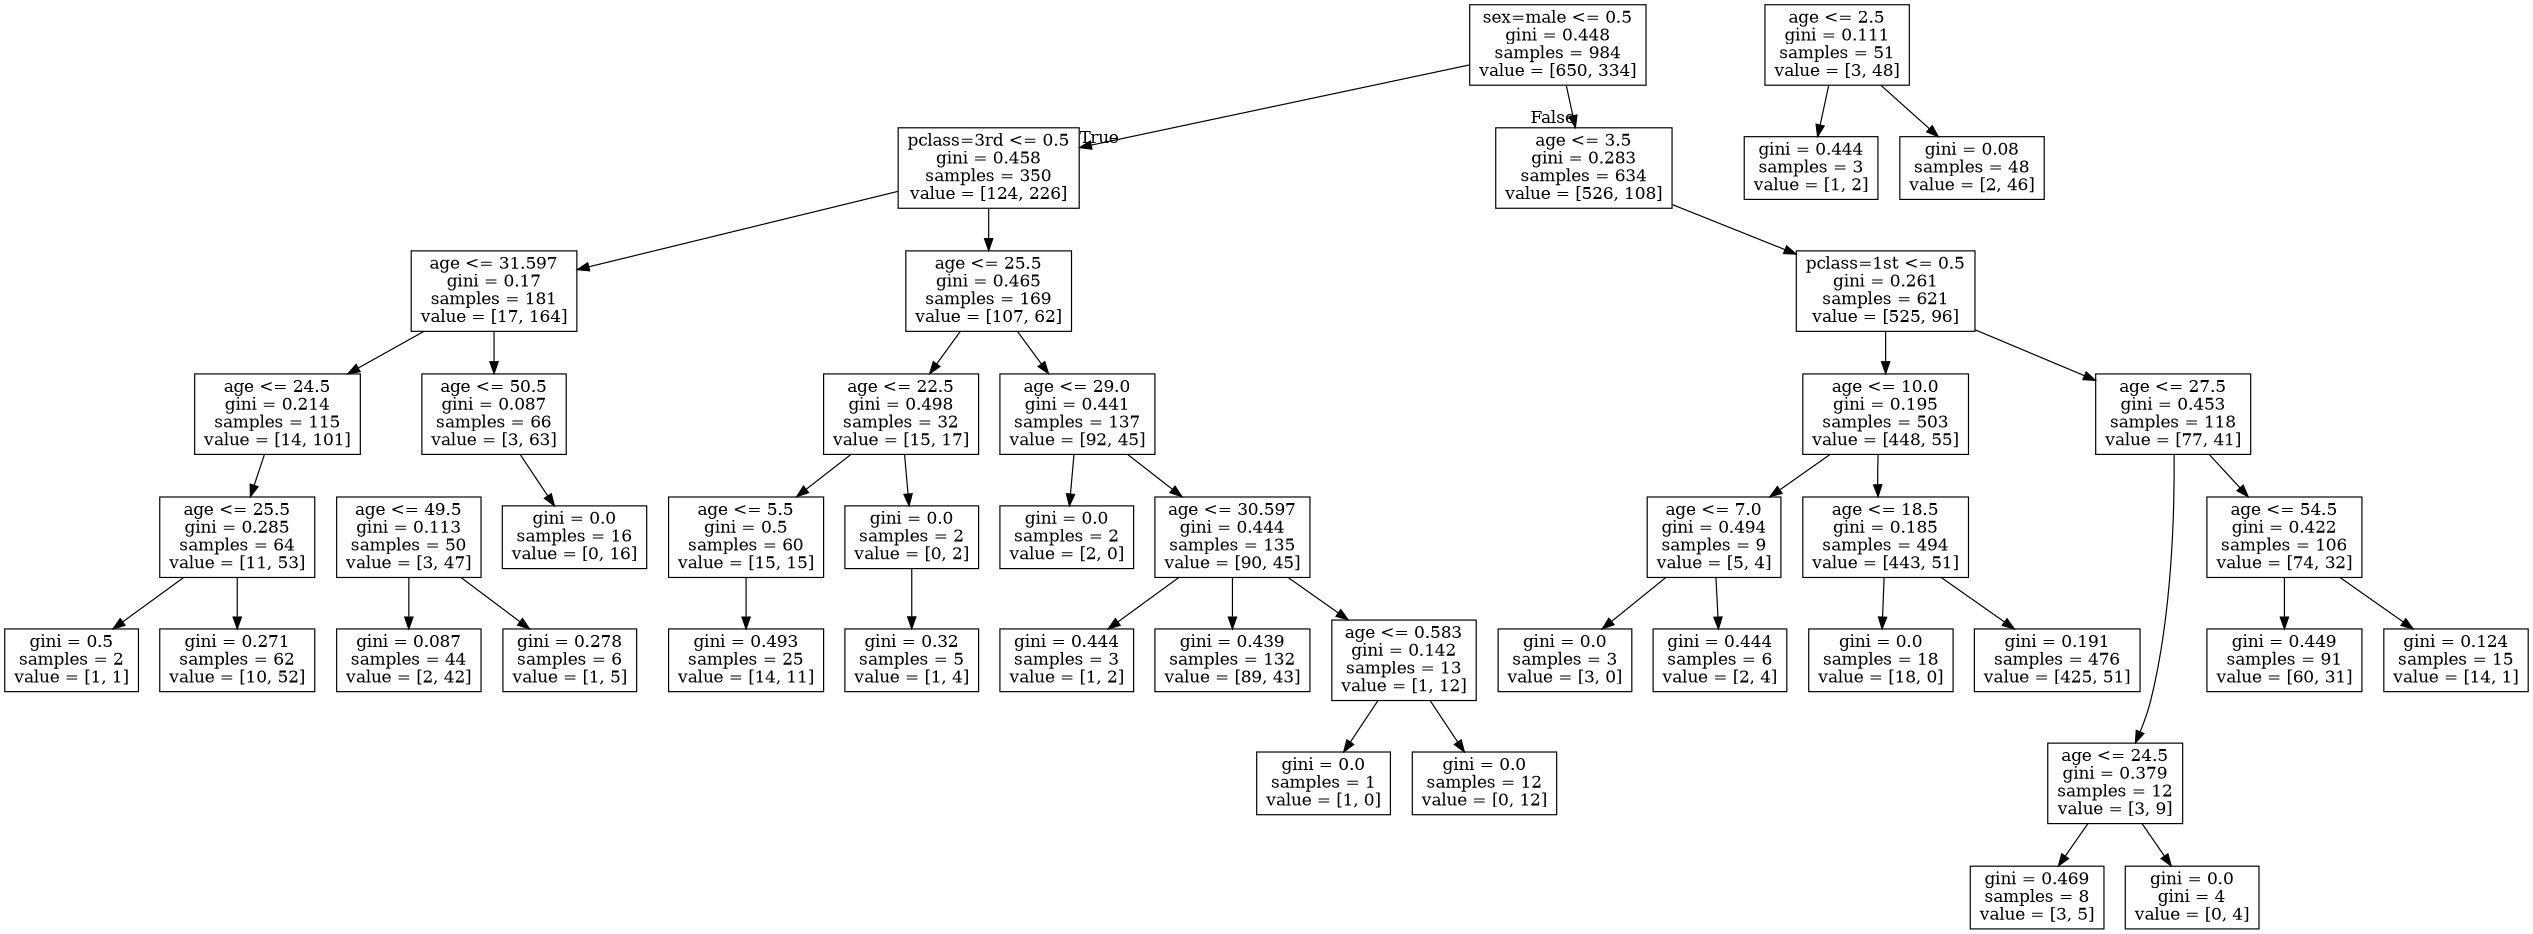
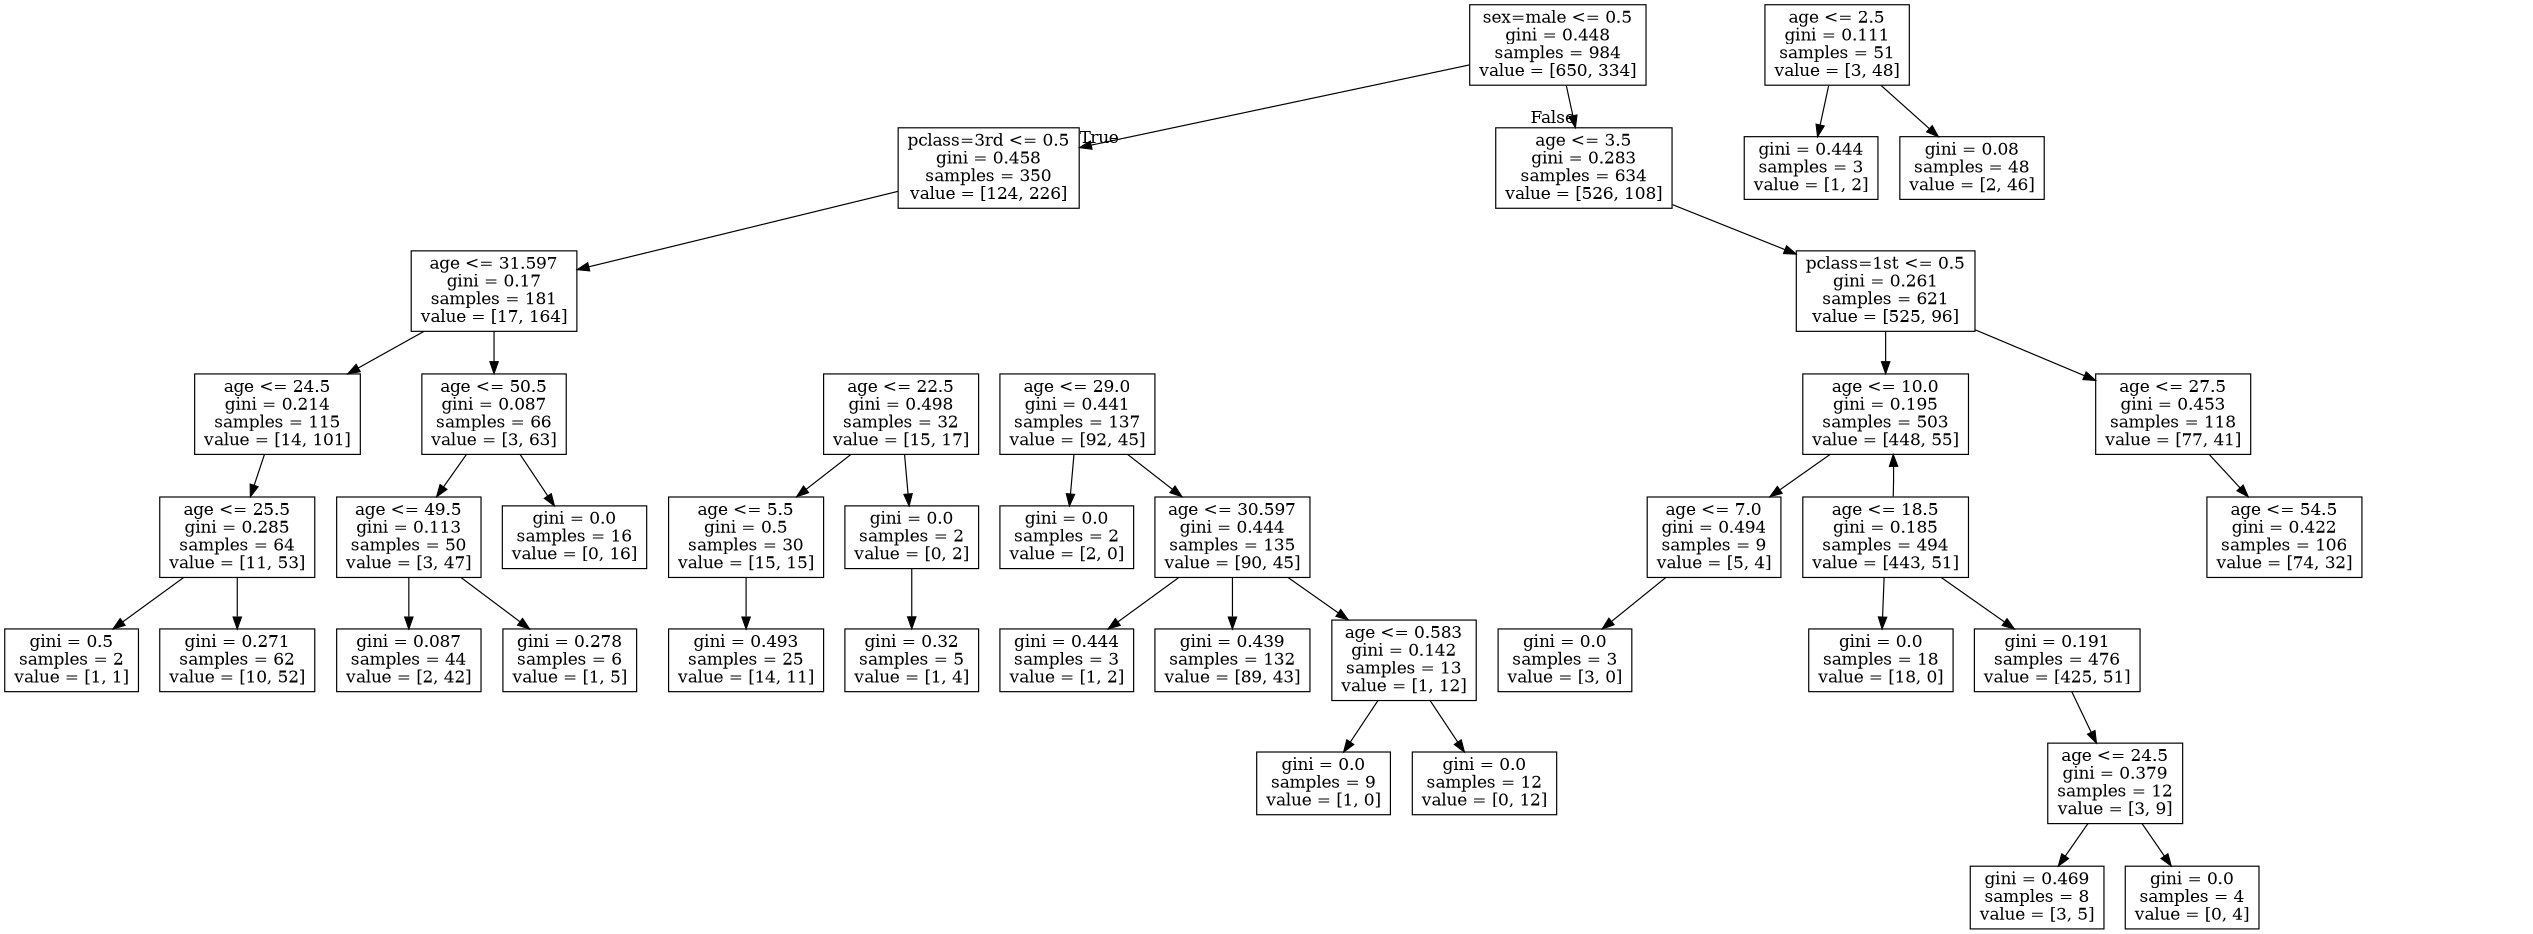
node "age <= 25.5 gini = 0.465 samples = 169 value = [107, 62]": removed
edge "age <= 10.0 gini = 0.195 samples = 503 value = [448, 55]" -> "age <= 18.5 gini = 0.185 samples = 494 value = [443, 51]": reversed
edge "age <= 50.5 gini = 0.087 samples = 66 value = [3, 63]" -> "age <= 49.5 gini = 0.113 samples = 50 value = [3, 47]": added
node "age <= 5.5 gini = 0.5 samples = 60 value = [15, 15]": label "age <= 5.5 gini = 0.5 samples = 60 value = [15, 15]" -> "age <= 5.5 gini = 0.5 samples = 30 value = [15, 15]"
edge "age <= 27.5 gini = 0.453 samples = 118 value = [77, 41]" -> "age <= 24.5 gini = 0.379 samples = 12 value = [3, 9]": now "gini = 0.191 samples = 476 value = [425, 51]" -> "age <= 24.5 gini = 0.379 samples = 12 value = [3, 9]"
node "gini = 0.444 samples = 6 value = [2, 4]": removed
node "gini = 0.449 samples = 91 value = [60, 31]": removed
node "gini = 0.124 samples = 15 value = [14, 1]": removed
node "gini = 0.0 samples = 1 value = [1, 0]": label "gini = 0.0 samples = 1 value = [1, 0]" -> "gini = 0.0 samples = 9 value = [1, 0]"
node "gini = 0.0 gini = 4 value = [0, 4]": label "gini = 0.0 gini = 4 value = [0, 4]" -> "gini = 0.0 samples = 4 value = [0, 4]"
